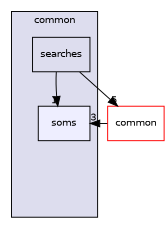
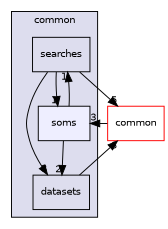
edge "soms" -> "searches": added
node "datasets": added
